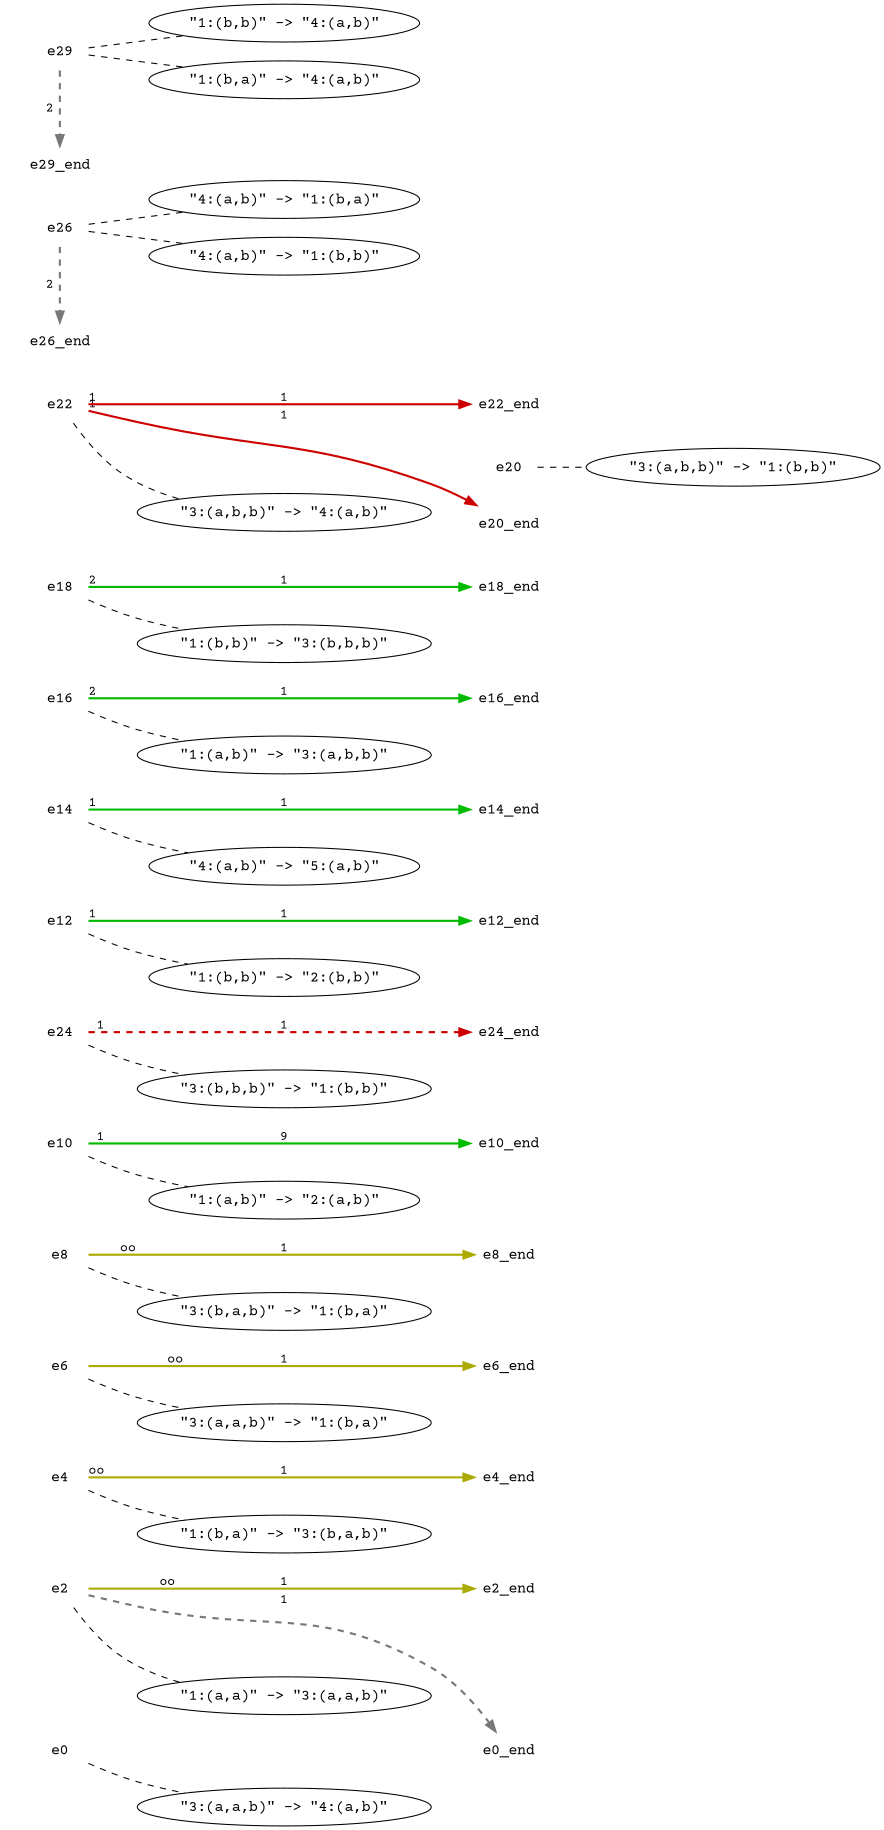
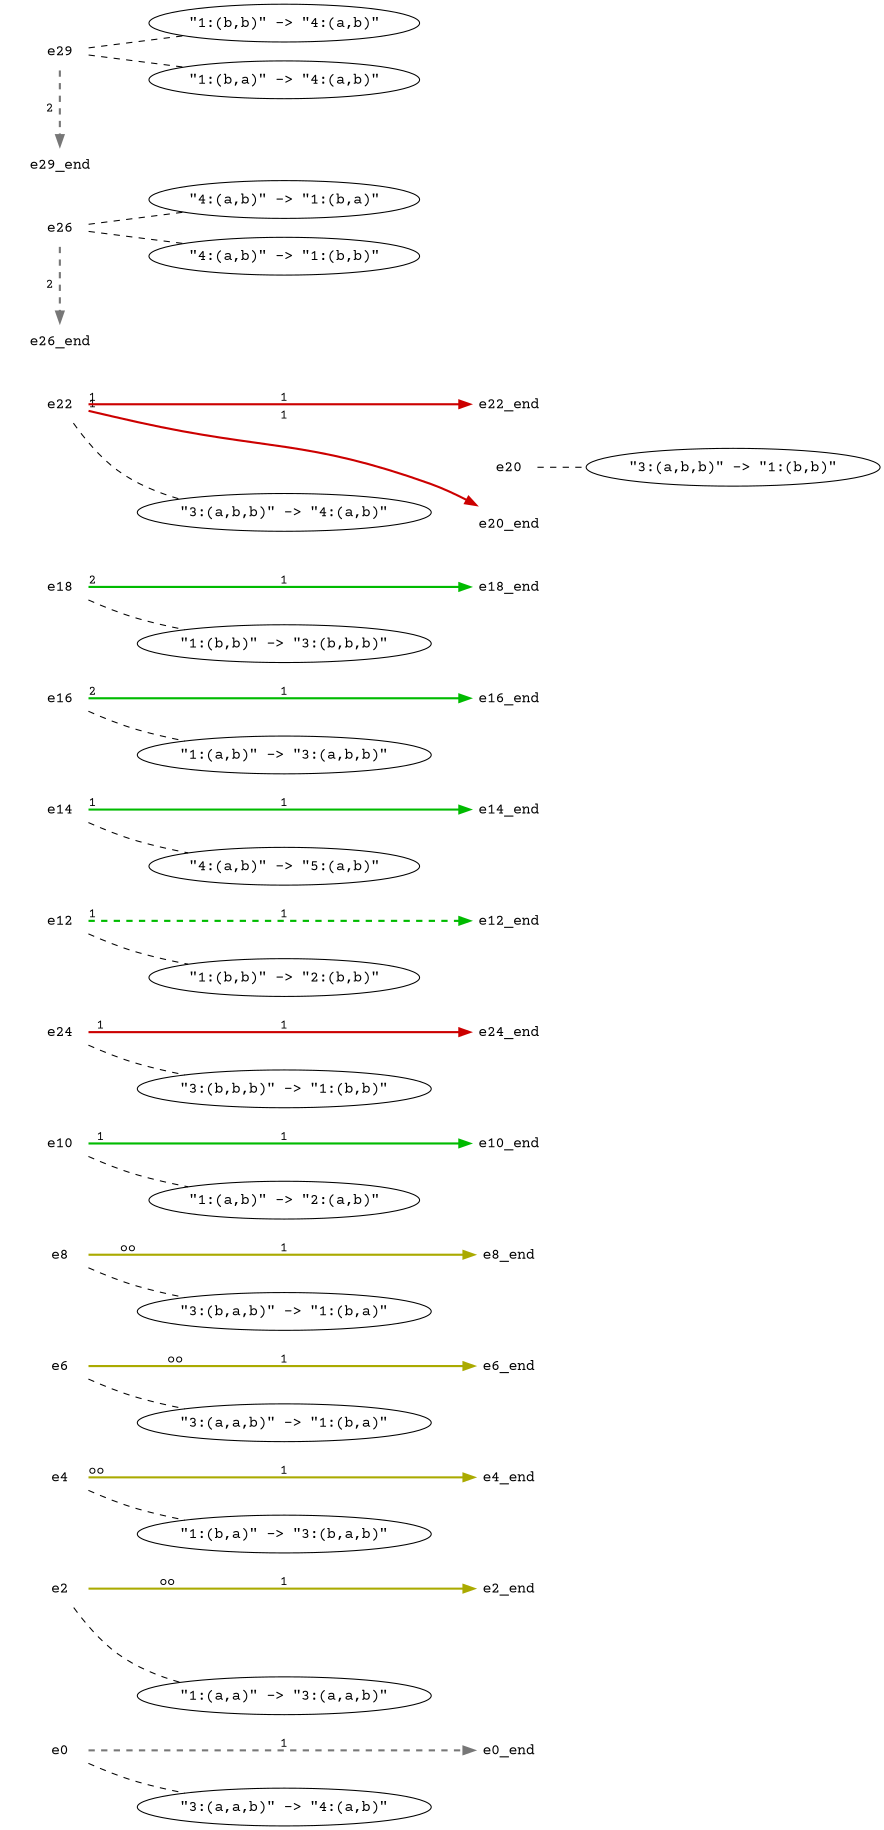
edge "e12" -> "e12_end": style solid -> dashed
edge "e24" -> "e24_end": style dashed -> solid
edge "e10" -> "e10_end": label "9" -> "1"
edge "e2" -> "e0_end": now "e0" -> "e0_end"
